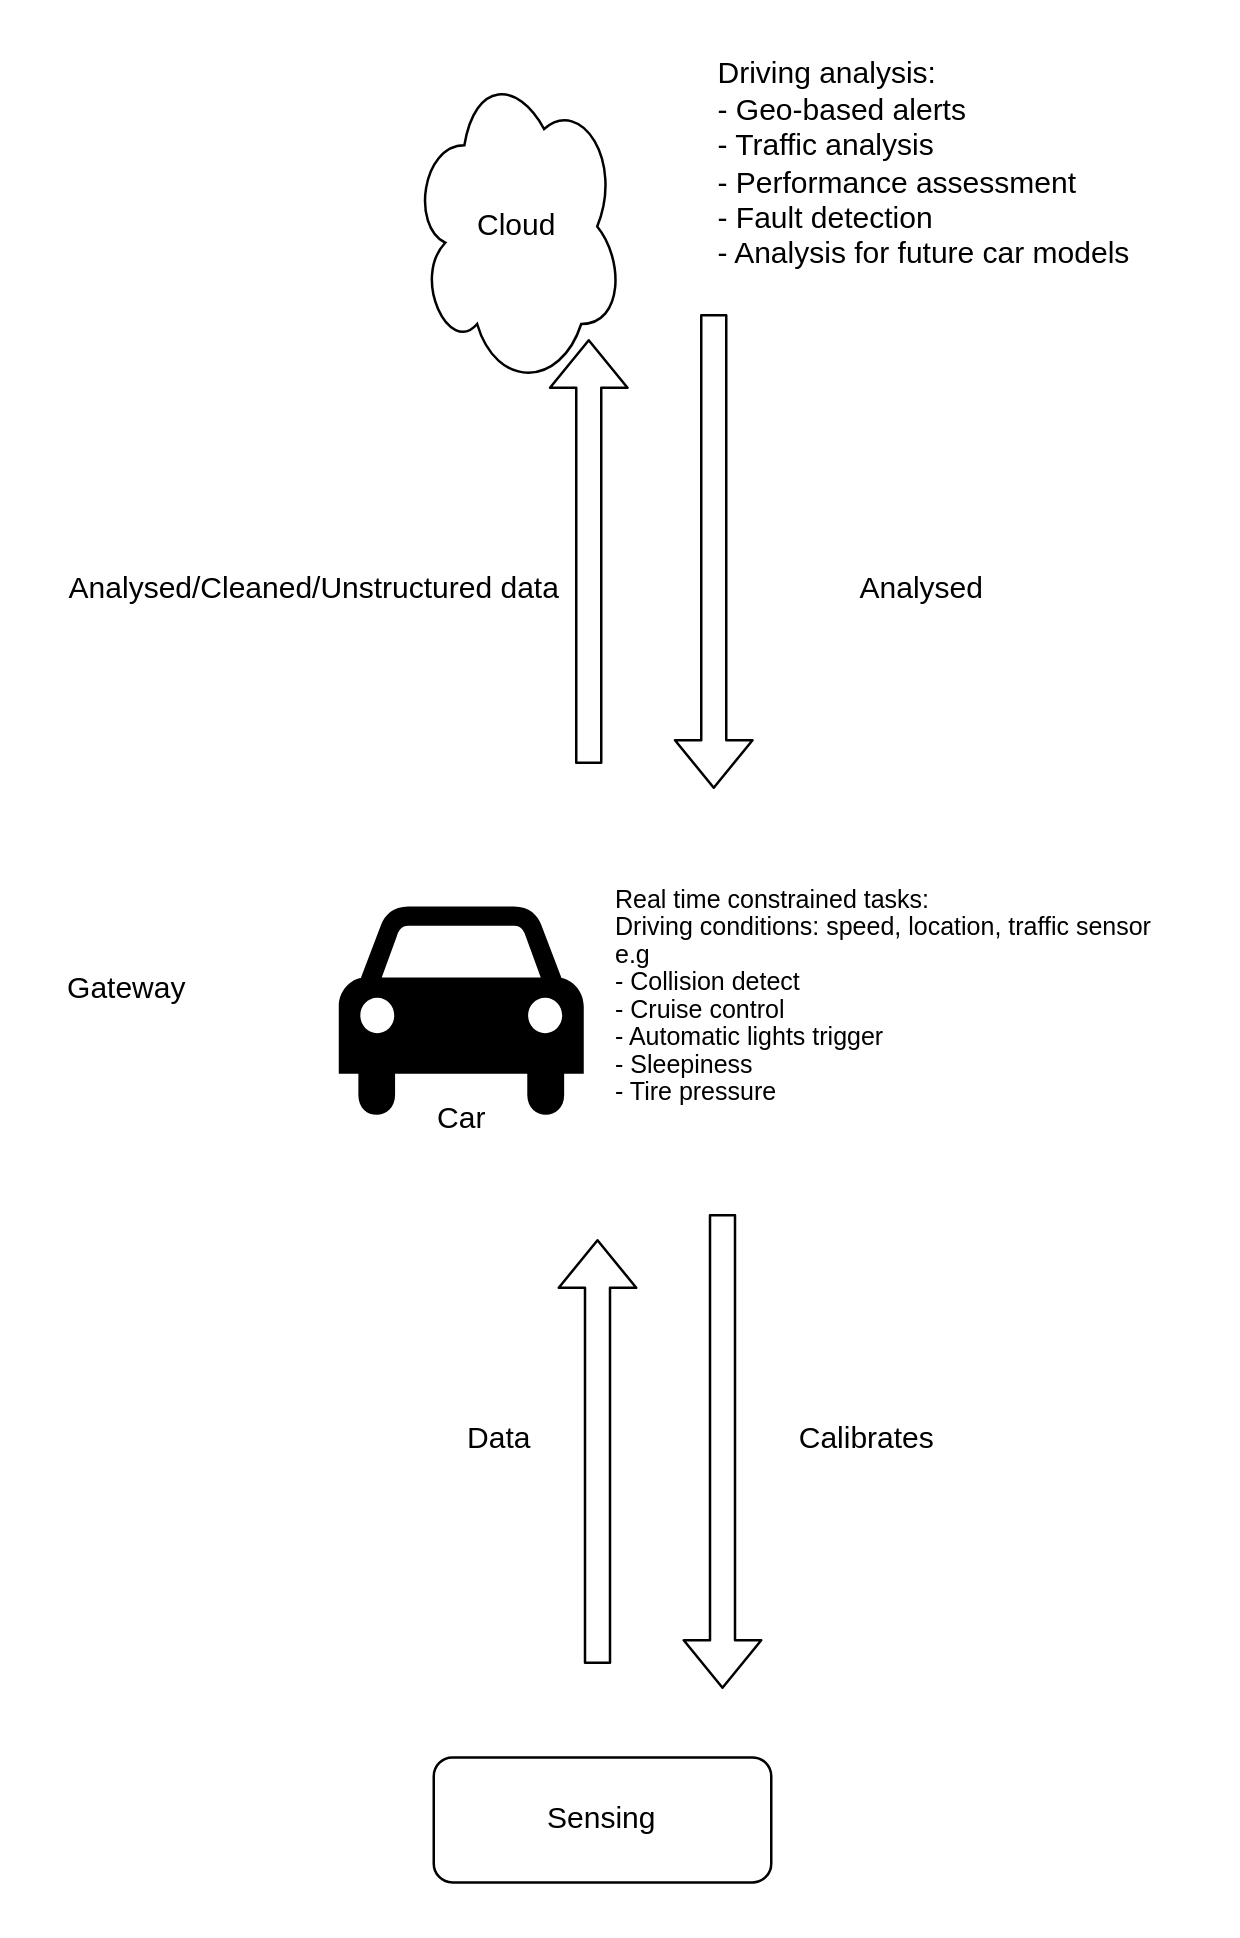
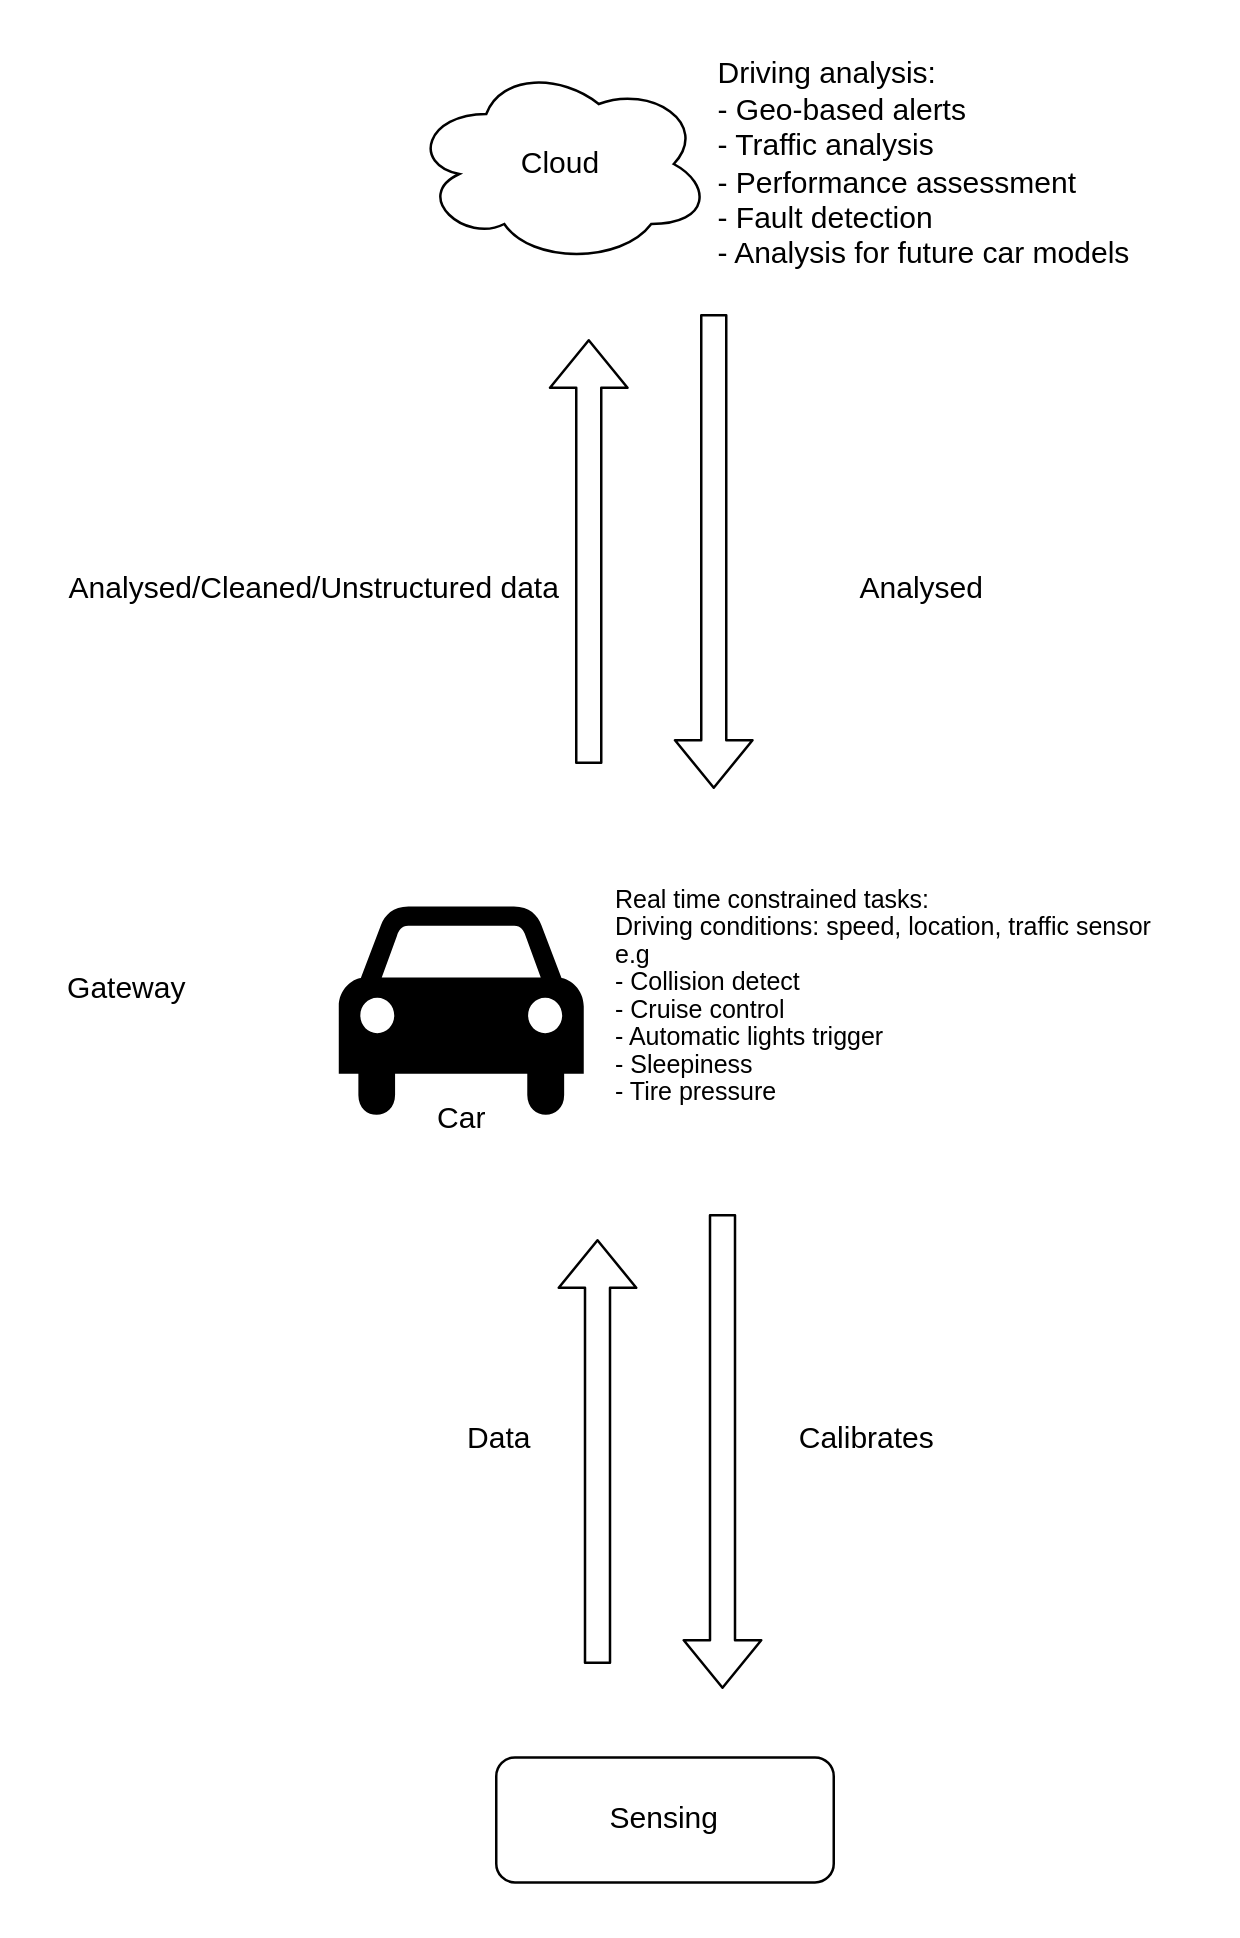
node "Cloud": size 213x325 -> 300x200
node "Sensing": moved (603, 1820) -> (665, 1820)
